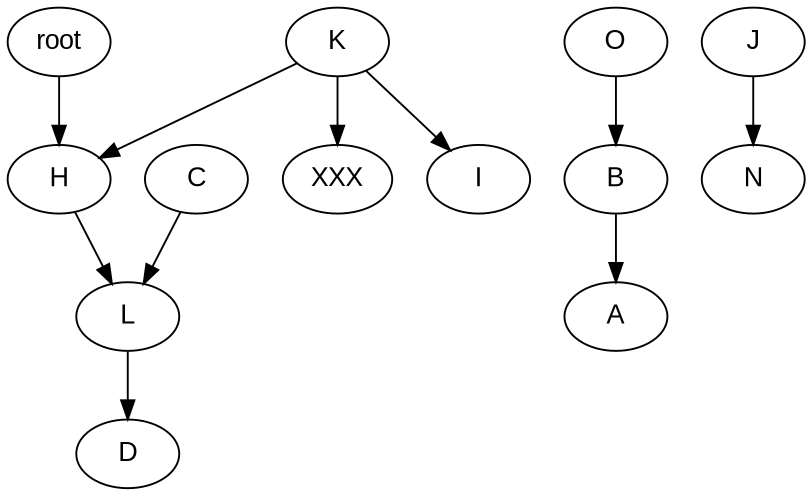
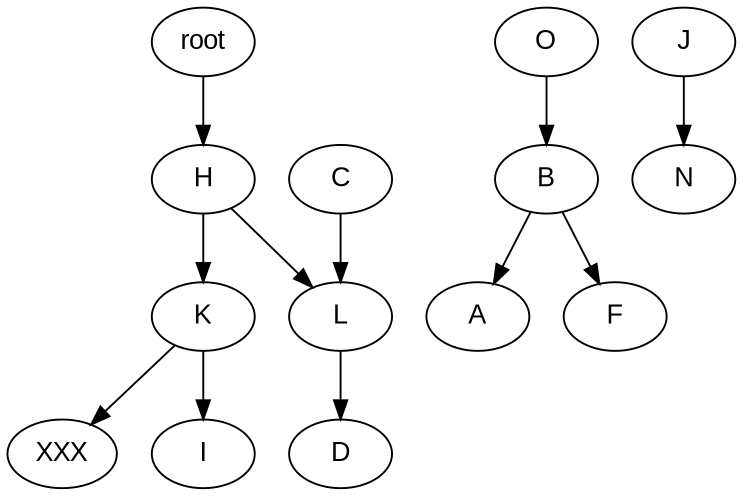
edge "K" -> "H": reversed
node "F": added
